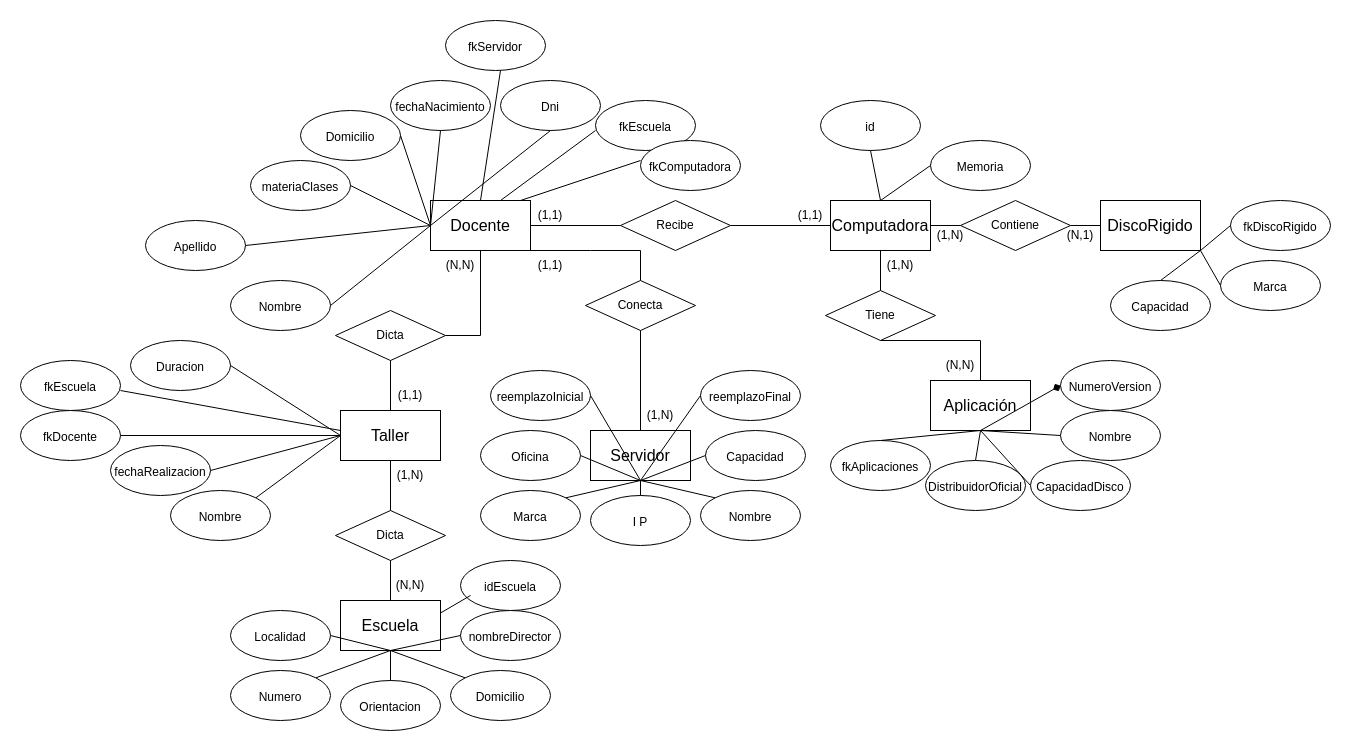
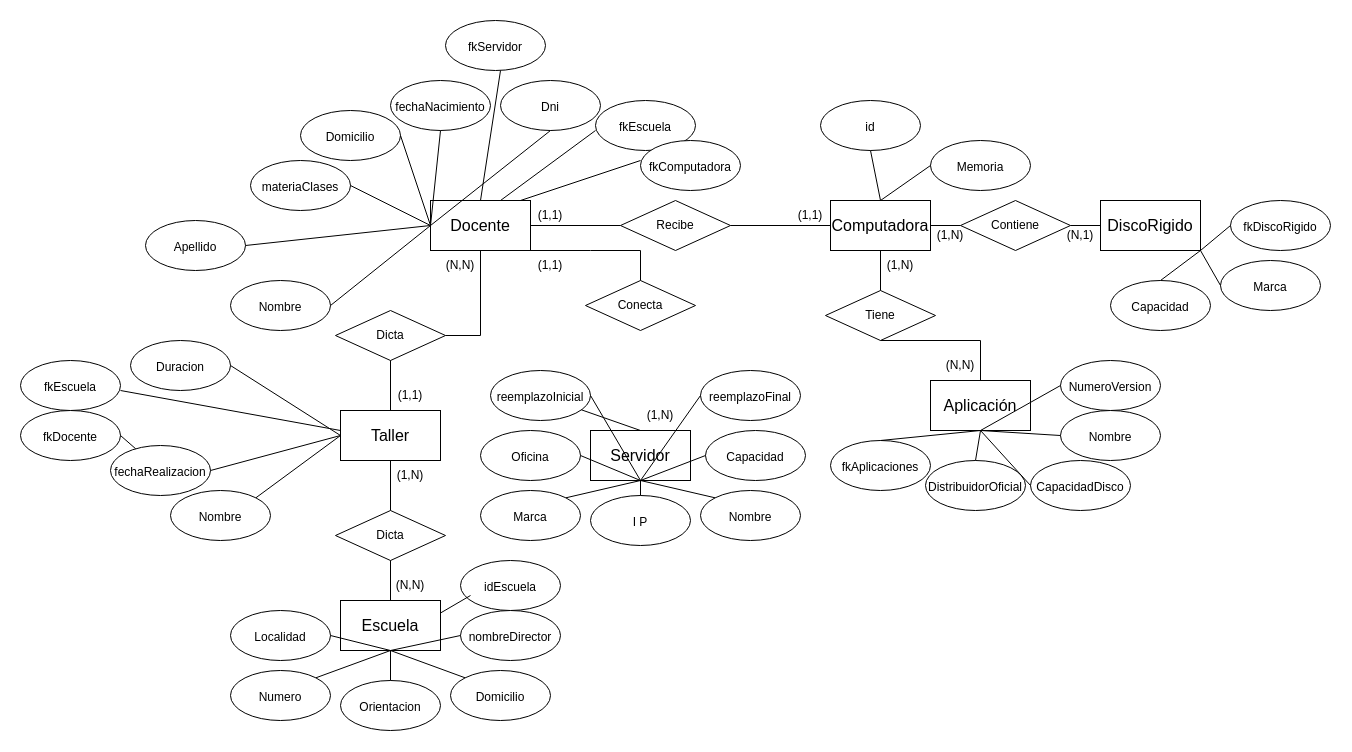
edge "Conecta" -- "Servidor": now "reemplazoInicial" -- "Servidor"
edge "Aplicación" -> "NumeroVersion": arrowhead diamond -> none
edge "fkDocente" -- "Taller": now "fkDocente" -- "fechaRealizacion"
